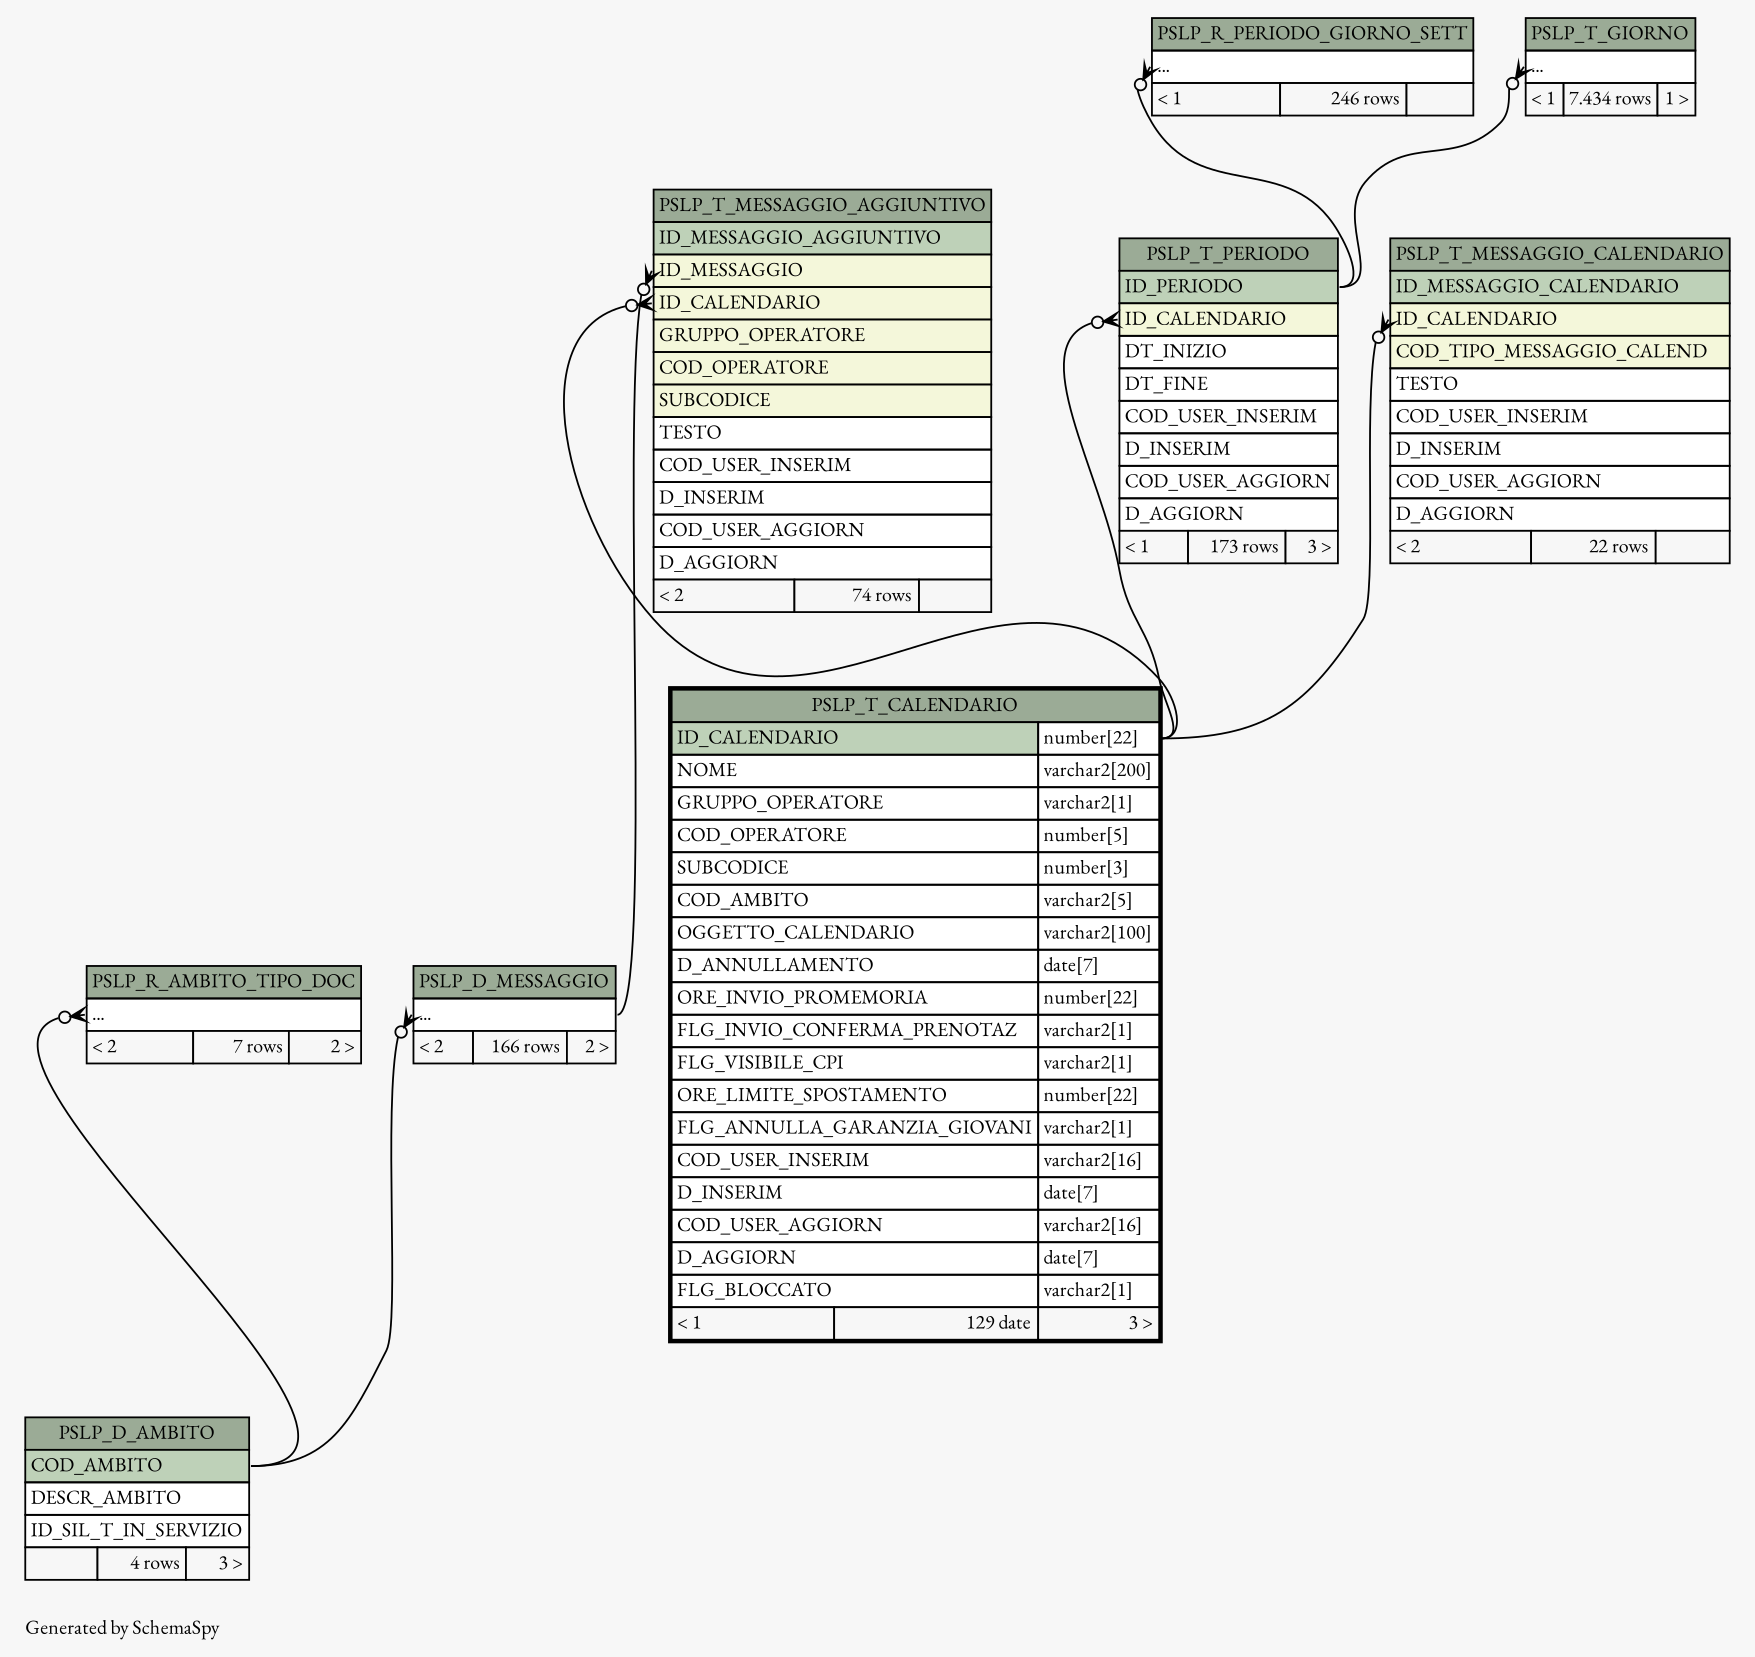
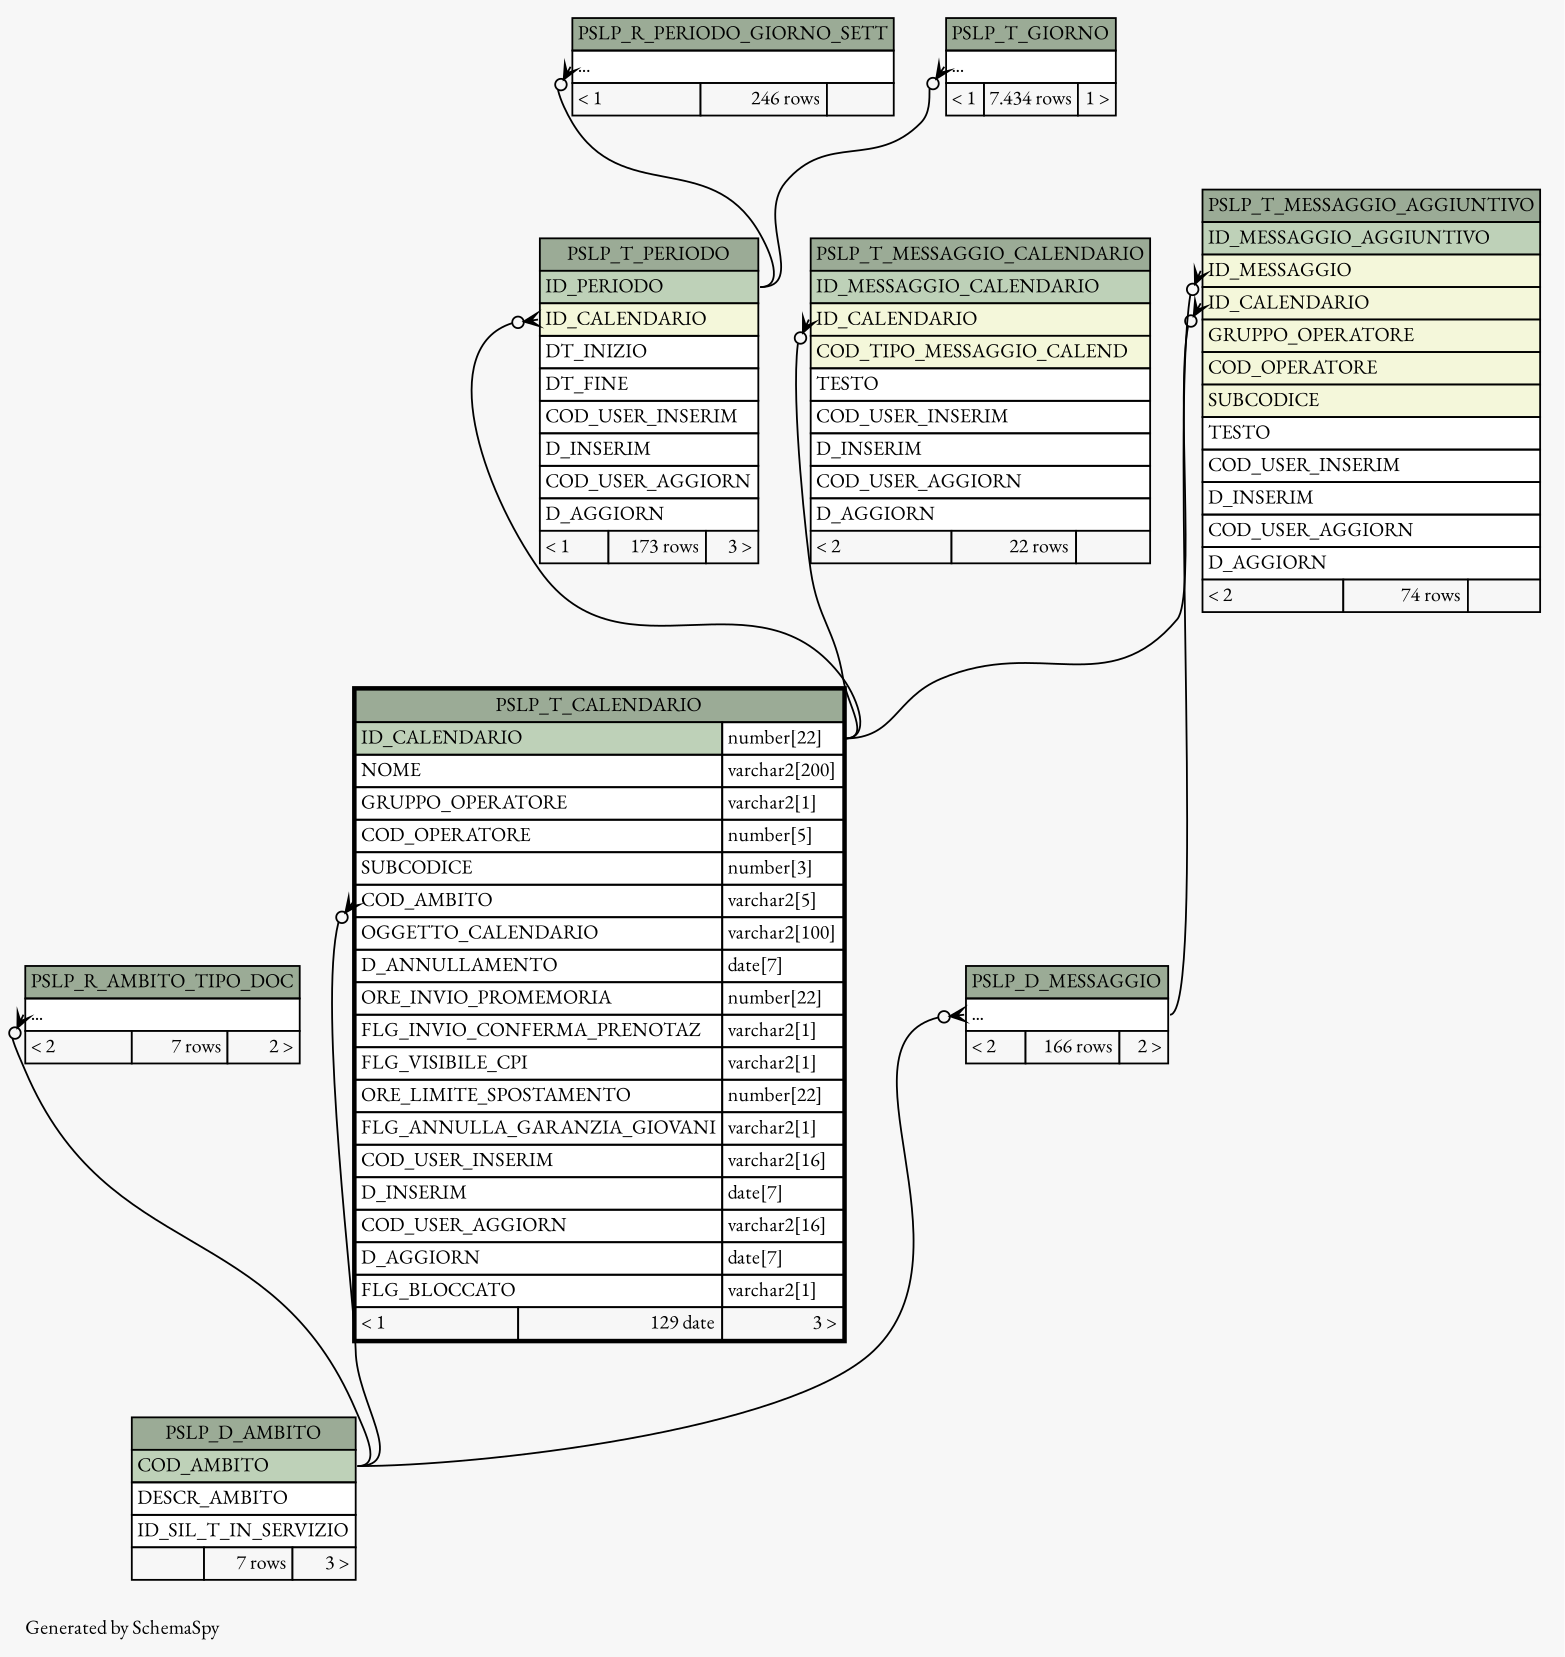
edge "PSLP_D_AMBITO" -> "PSLP_T_CALENDARIO": added
node "PSLP_D_AMBITO": text "4 rows" -> "7 rows"
